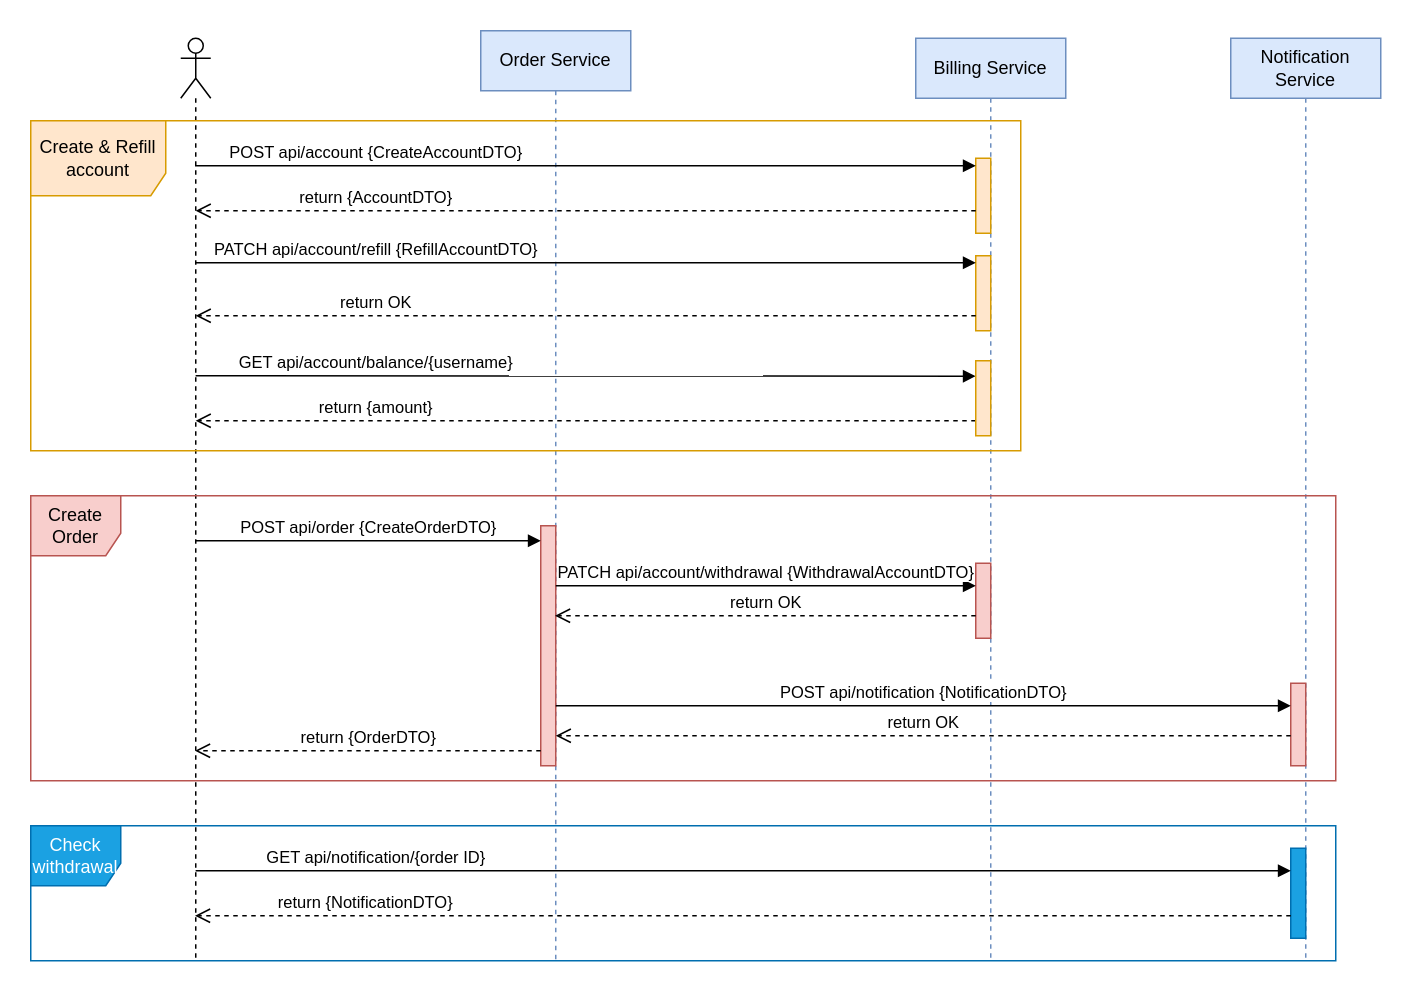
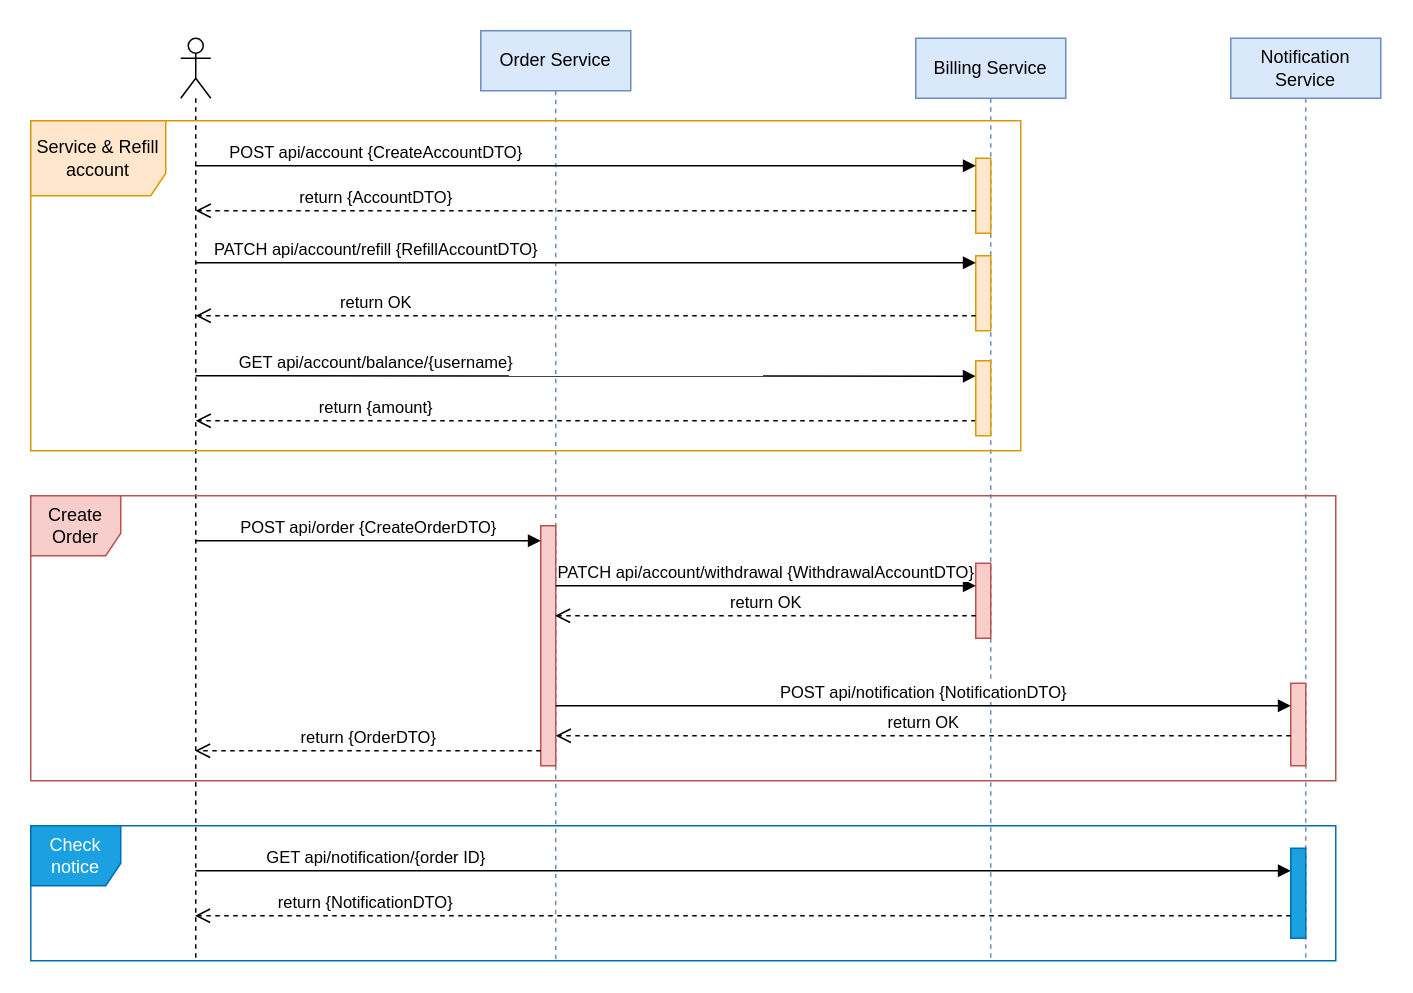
node "Create & Refill account": label "Create & Refill account" -> "Service & Refill account"
node "Check withdrawal": label "Check withdrawal" -> "Check notice"
